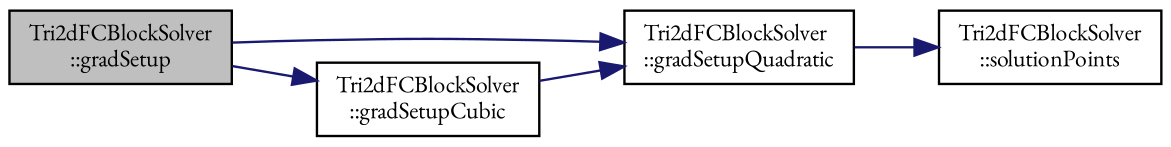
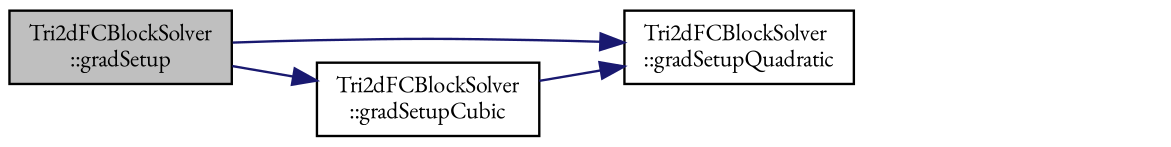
node "Tri2dFCBlockSolver ::solutionPoints": removed
